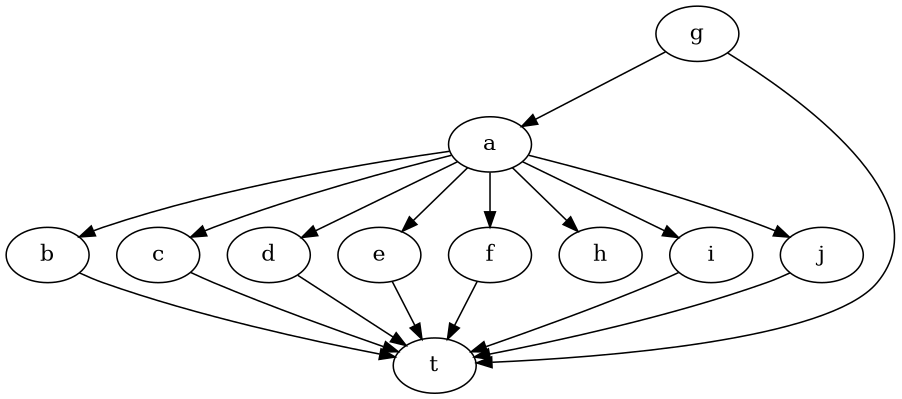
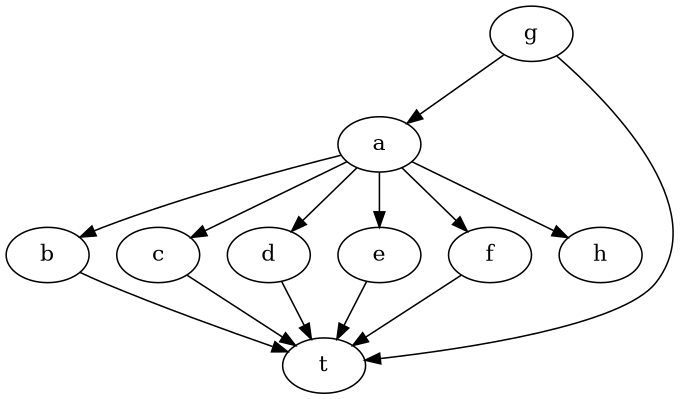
node "i": removed
node "j": removed
